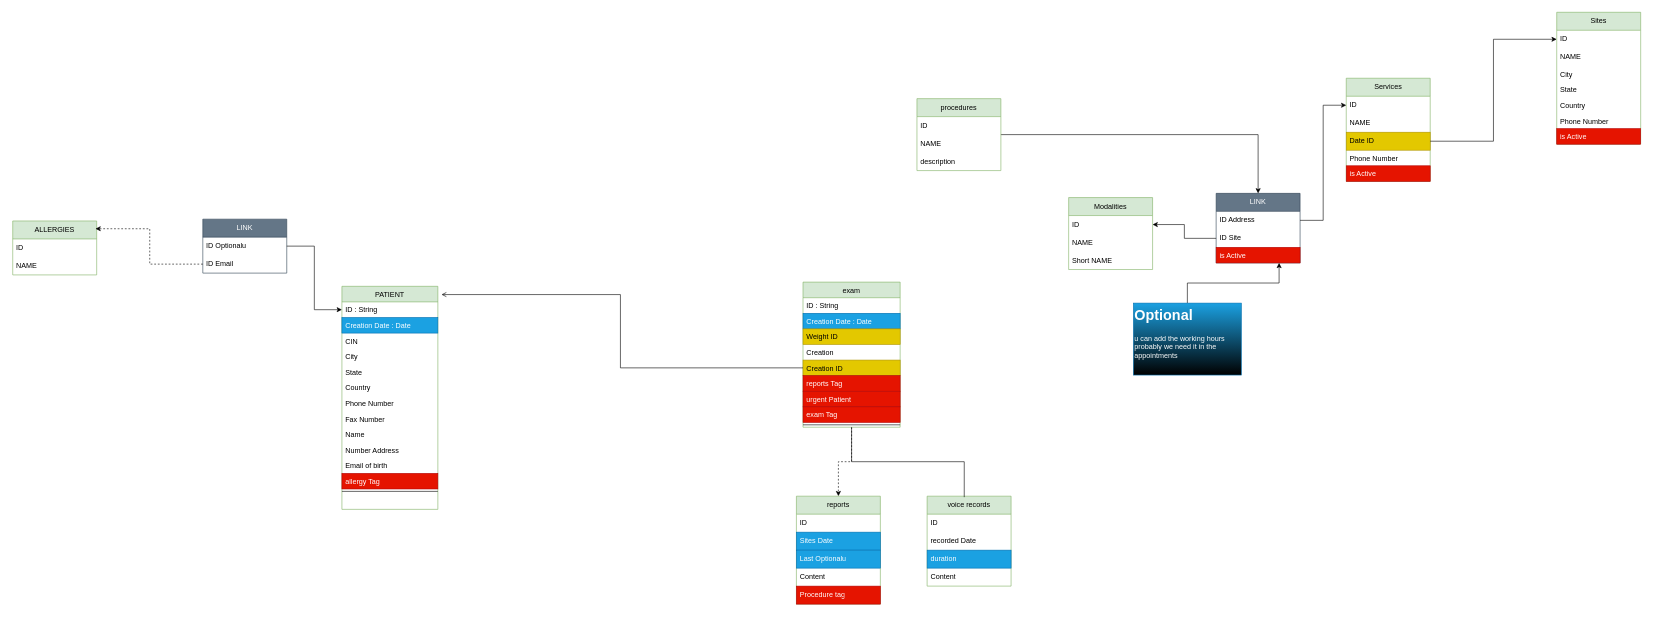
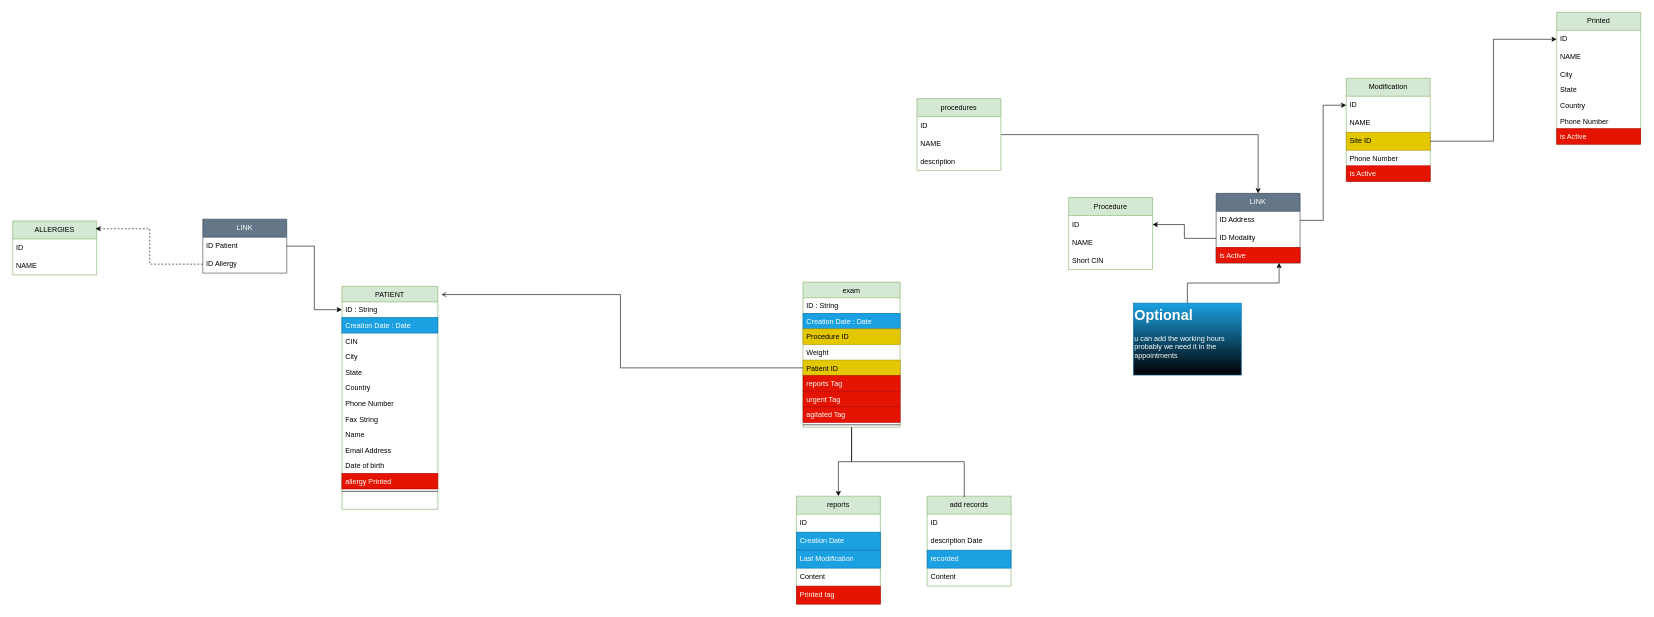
node "Sites": label "Sites" -> "Printed"
node "Services": label "Services" -> "Modification"
node "Date ID": label "Date ID" -> "Site ID"
node "Modalities": label "Modalities" -> "Procedure"
node "ID Site": label "ID Site" -> "ID Modality"
node "ID Optionalu": label "ID Optionalu" -> "ID Patient"
node "Short NAME": label "Short NAME" -> "Short CIN"
node "ID Email": label "ID Email" -> "ID Allergy"
node "Weight ID": label "Weight ID" -> "Procedure ID"
node "Creation": label "Creation" -> "Weight"
node "Creation ID": label "Creation ID" -> "Patient ID"
node "urgent Patient": label "urgent Patient" -> "urgent Tag"
node "exam Tag": label "exam Tag" -> "agitated Tag"
node "Fax Number": label "Fax Number" -> "Fax String"
node "Number Address": label "Number Address" -> "Email Address"
node "Email of birth": label "Email of birth" -> "Date of birth"
edge "exam" -> "reports": style dashed -> solid
node "allergy Tag": label "allergy Tag" -> "allergy Printed"
node "voice records": label "voice records" -> "add records"
node "Sites Date": label "Sites Date" -> "Creation Date"
node "recorded Date": label "recorded Date" -> "description Date"
node "Last Optionalu": label "Last Optionalu" -> "Last Modification"
node "duration": label "duration" -> "recorded"
node "Procedure tag": label "Procedure tag" -> "Printed tag"
